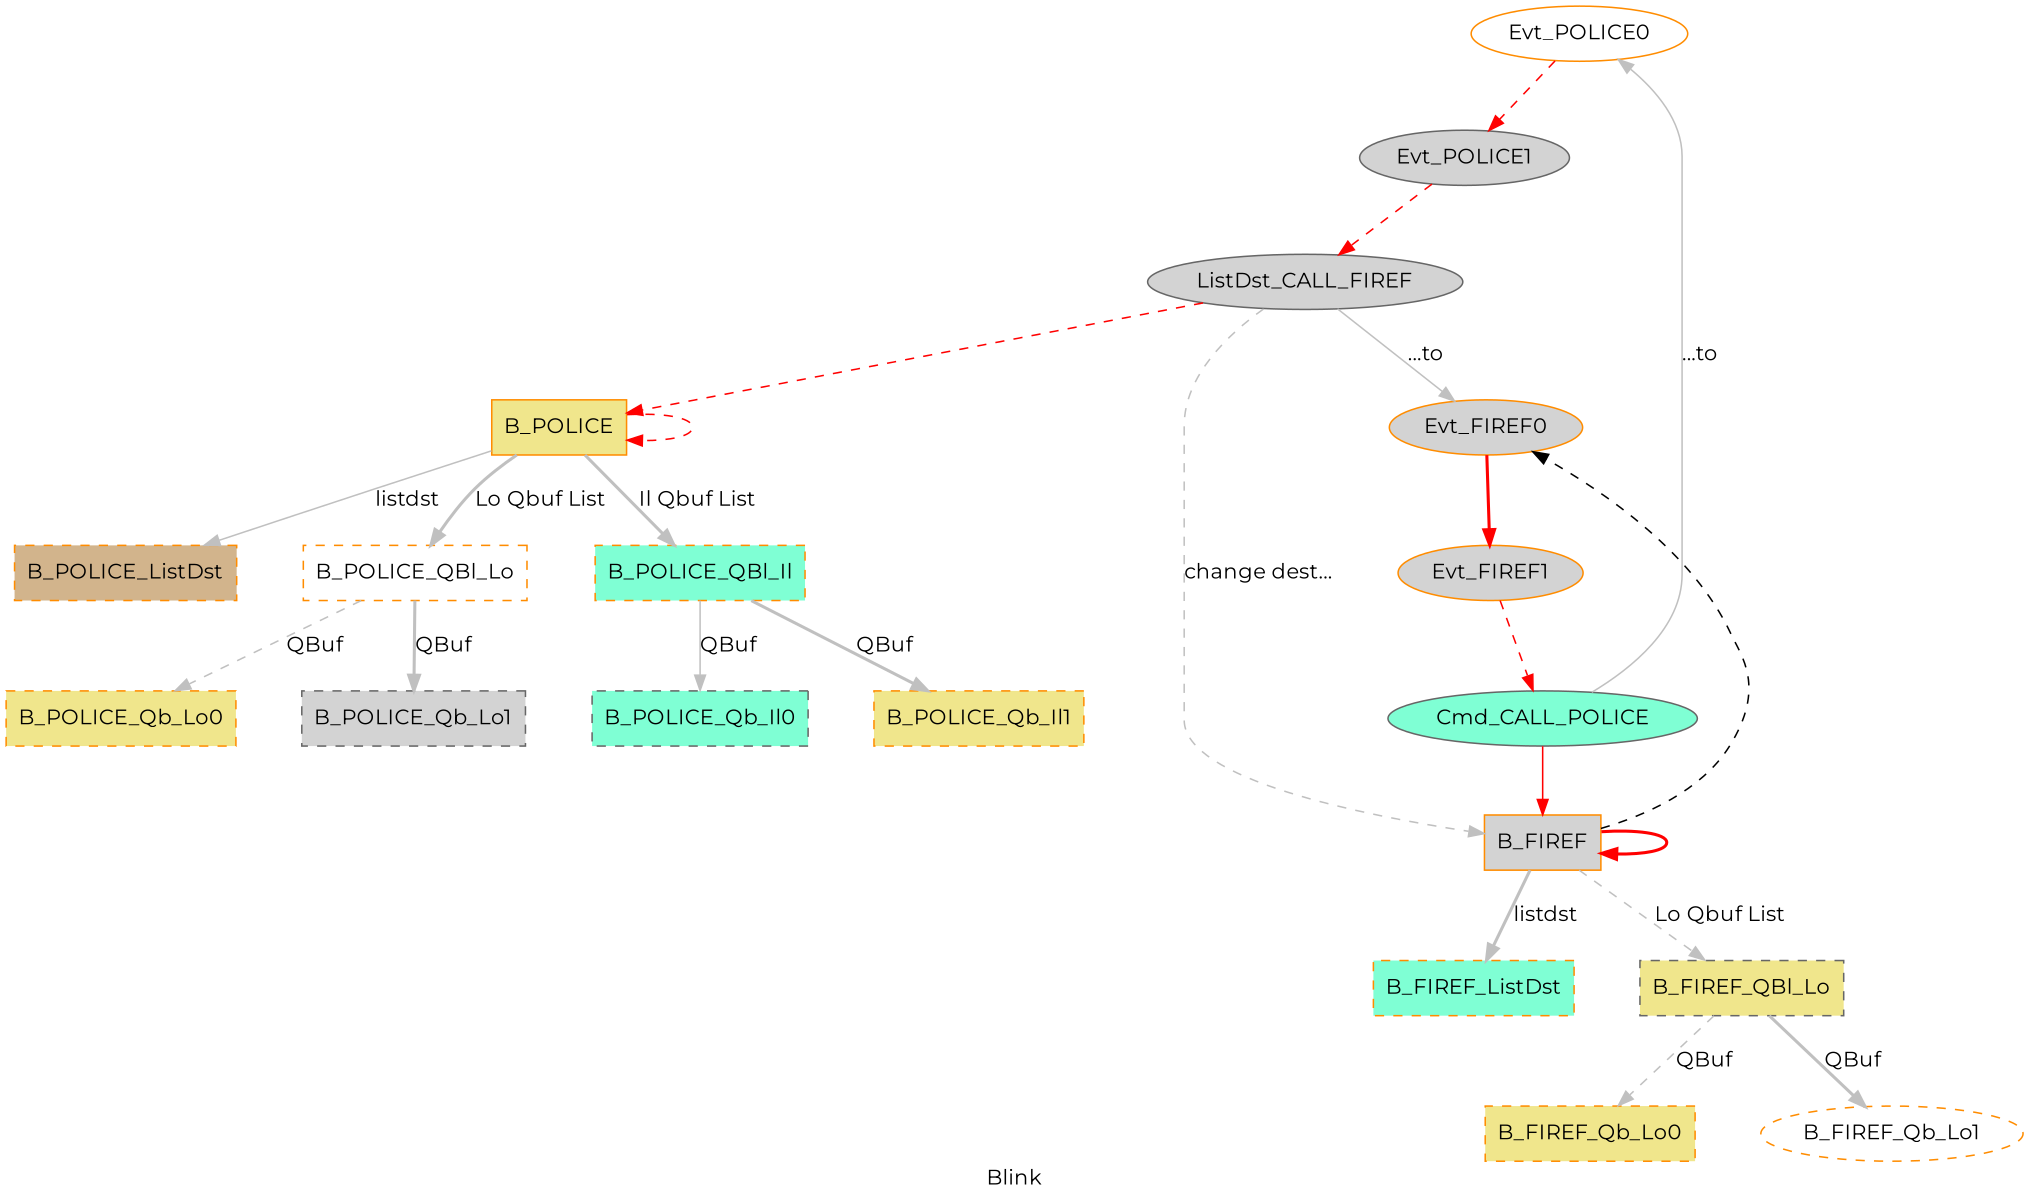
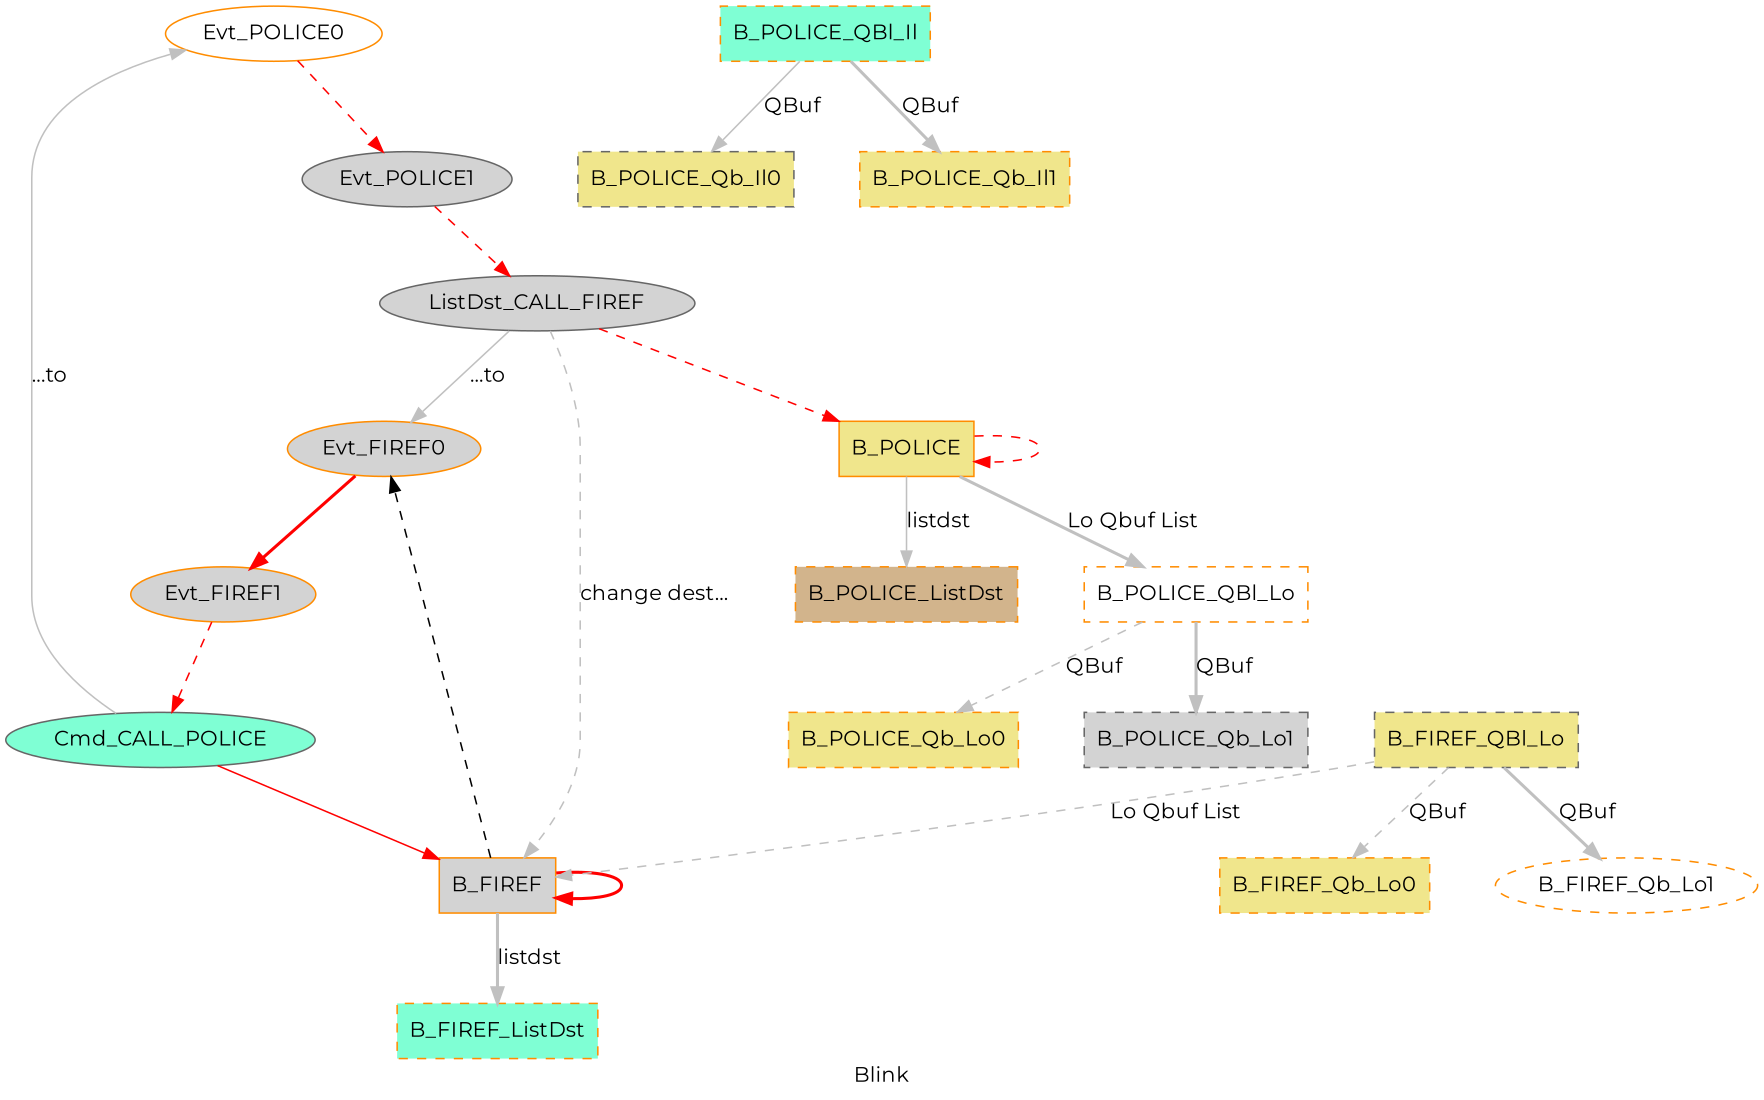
edge "B_POLICE" -> "B_POLICE_QBl_Il": removed, label "Il Qbuf List"
node "B_POLICE_Qb_Il0": fillcolor aquamarine -> khaki
edge "B_FIREF" -> "B_FIREF_QBl_Lo": reversed
